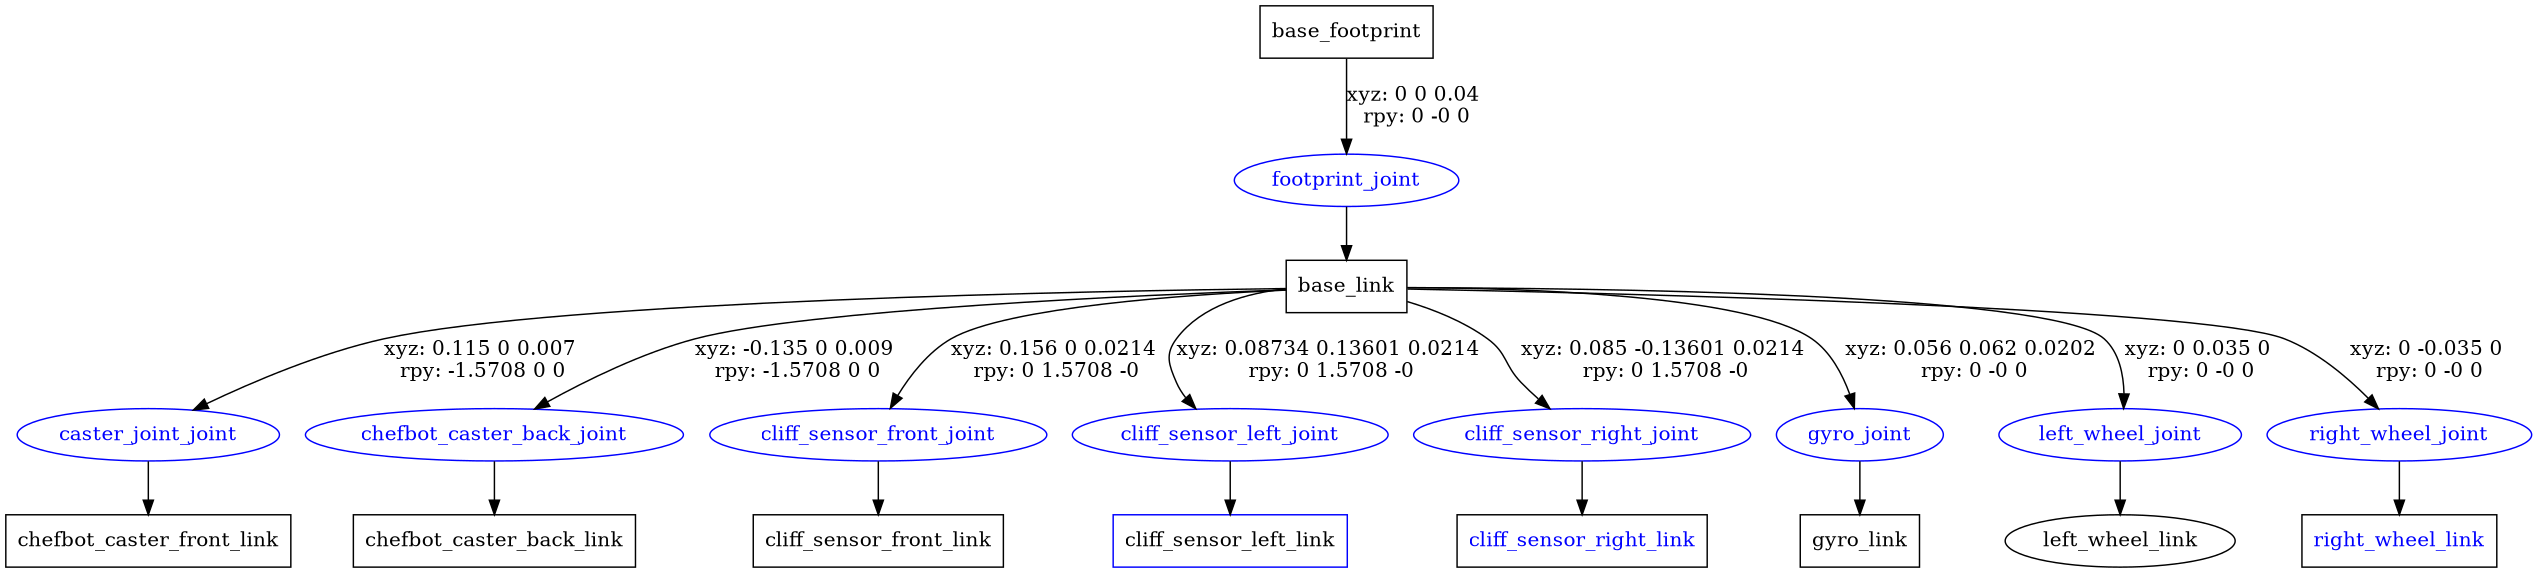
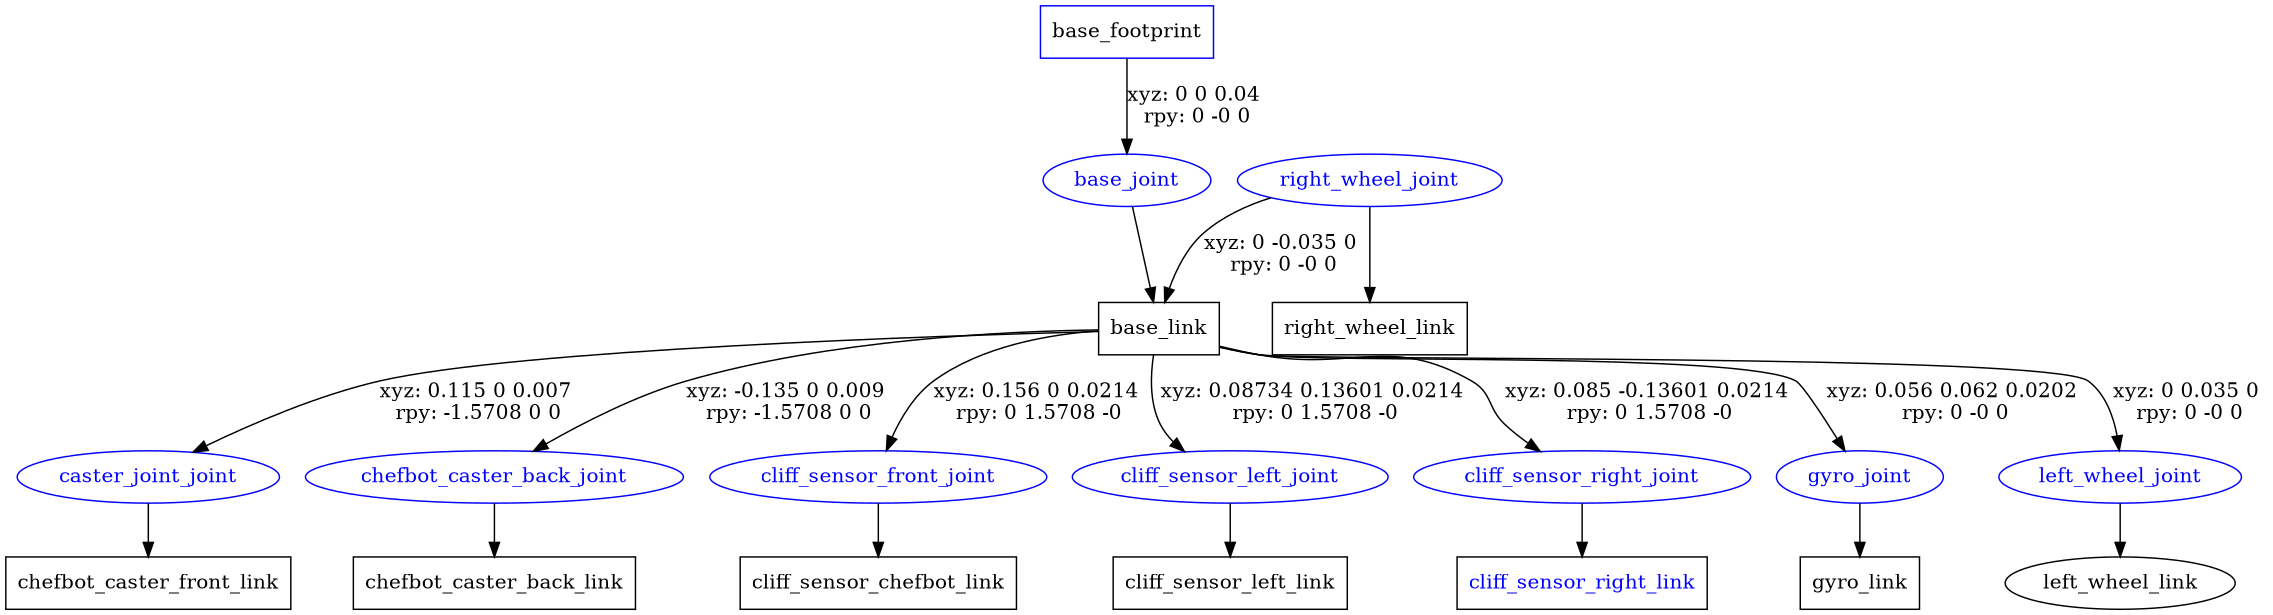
node "base_footprint": color black -> blue
node "footprint_joint": label "footprint_joint" -> "base_joint"
edge "base_link" -> "right_wheel_joint": reversed
node "cliff_sensor_front_link": label "cliff_sensor_front_link" -> "cliff_sensor_chefbot_link"
node "cliff_sensor_left_link": color blue -> black
node "right_wheel_link": fontcolor blue -> black
